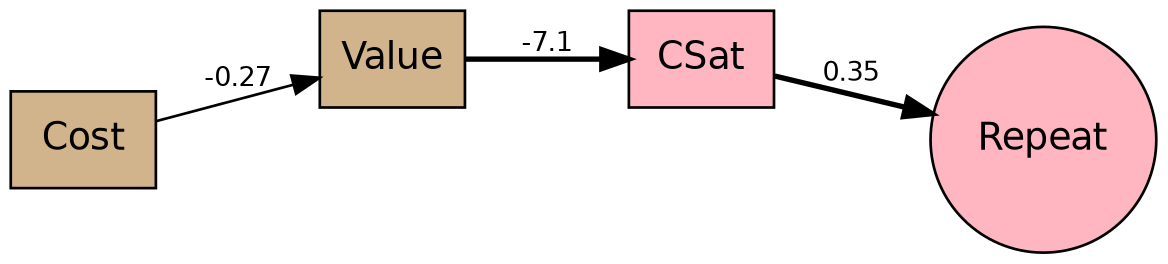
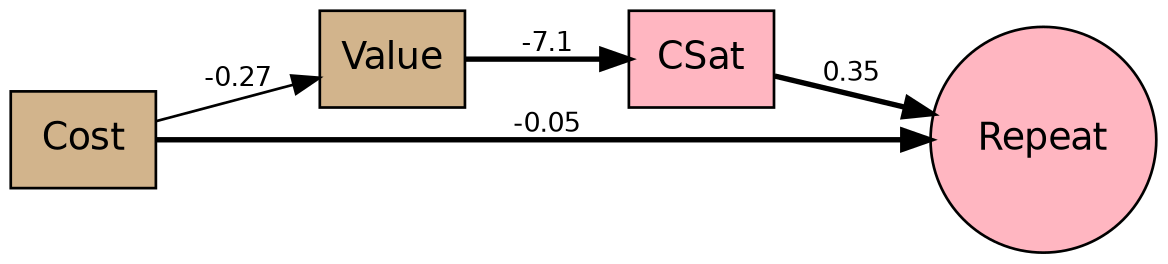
edge "Cost" -> "Repeat": added, label "-0.05"
